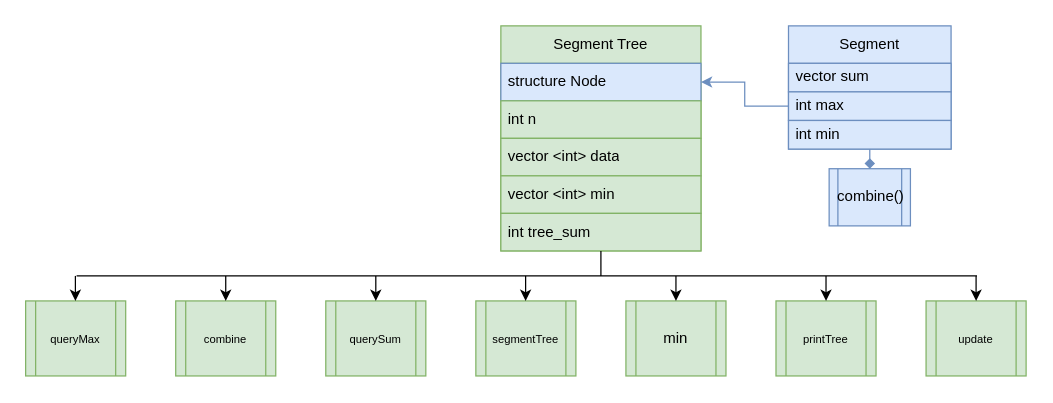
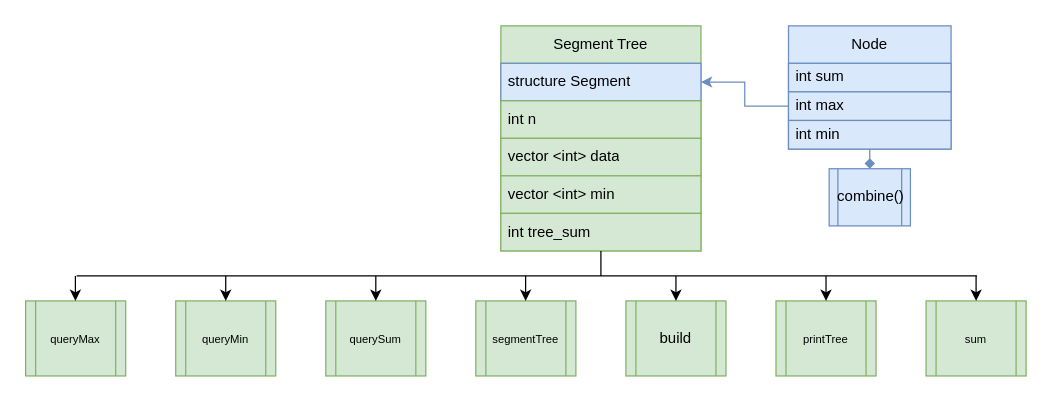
node "Segment": label "Segment" -> "Node"
node "vector sum": label "vector sum" -> "int sum"
node "structure Node": label "structure Node" -> "structure Segment"
node "combine": label "combine" -> "queryMin"
node "min": label "min" -> "build"
node "update": label "update" -> "sum"
